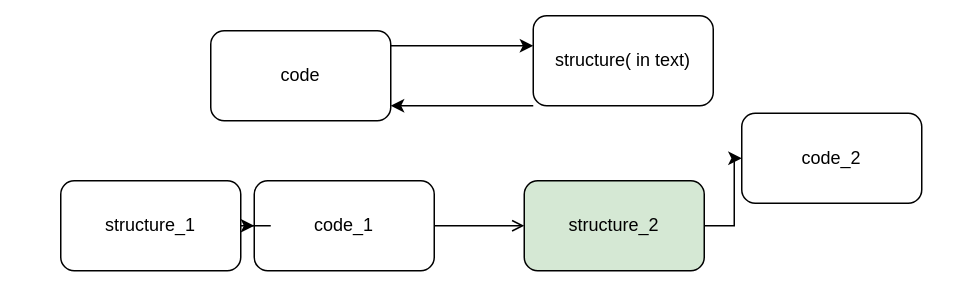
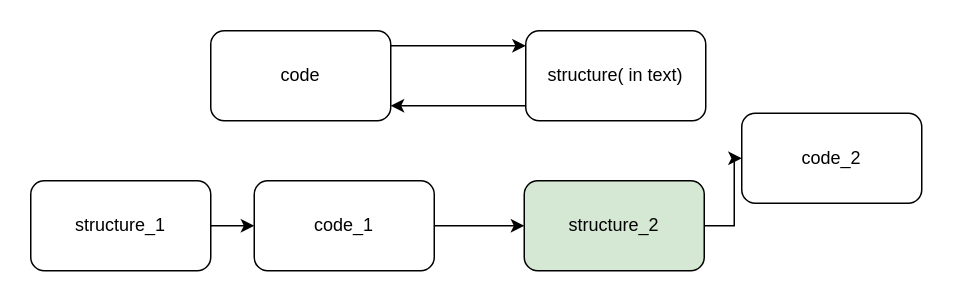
node "structure( in text)": moved (623, 61) -> (616, 76)
node "structure_1": moved (151, 226) -> (121, 226)
edge "code_1" -> "structure_2": arrowhead open -> classic
